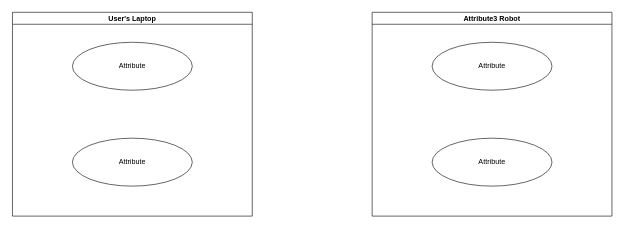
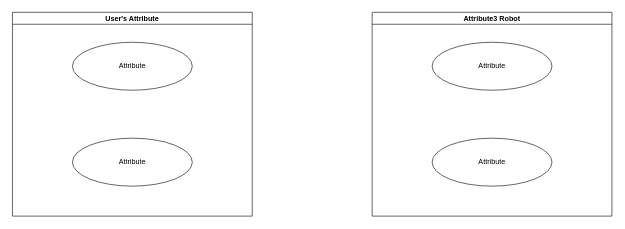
node "User's Laptop": label "User's Laptop" -> "User's Attribute"
